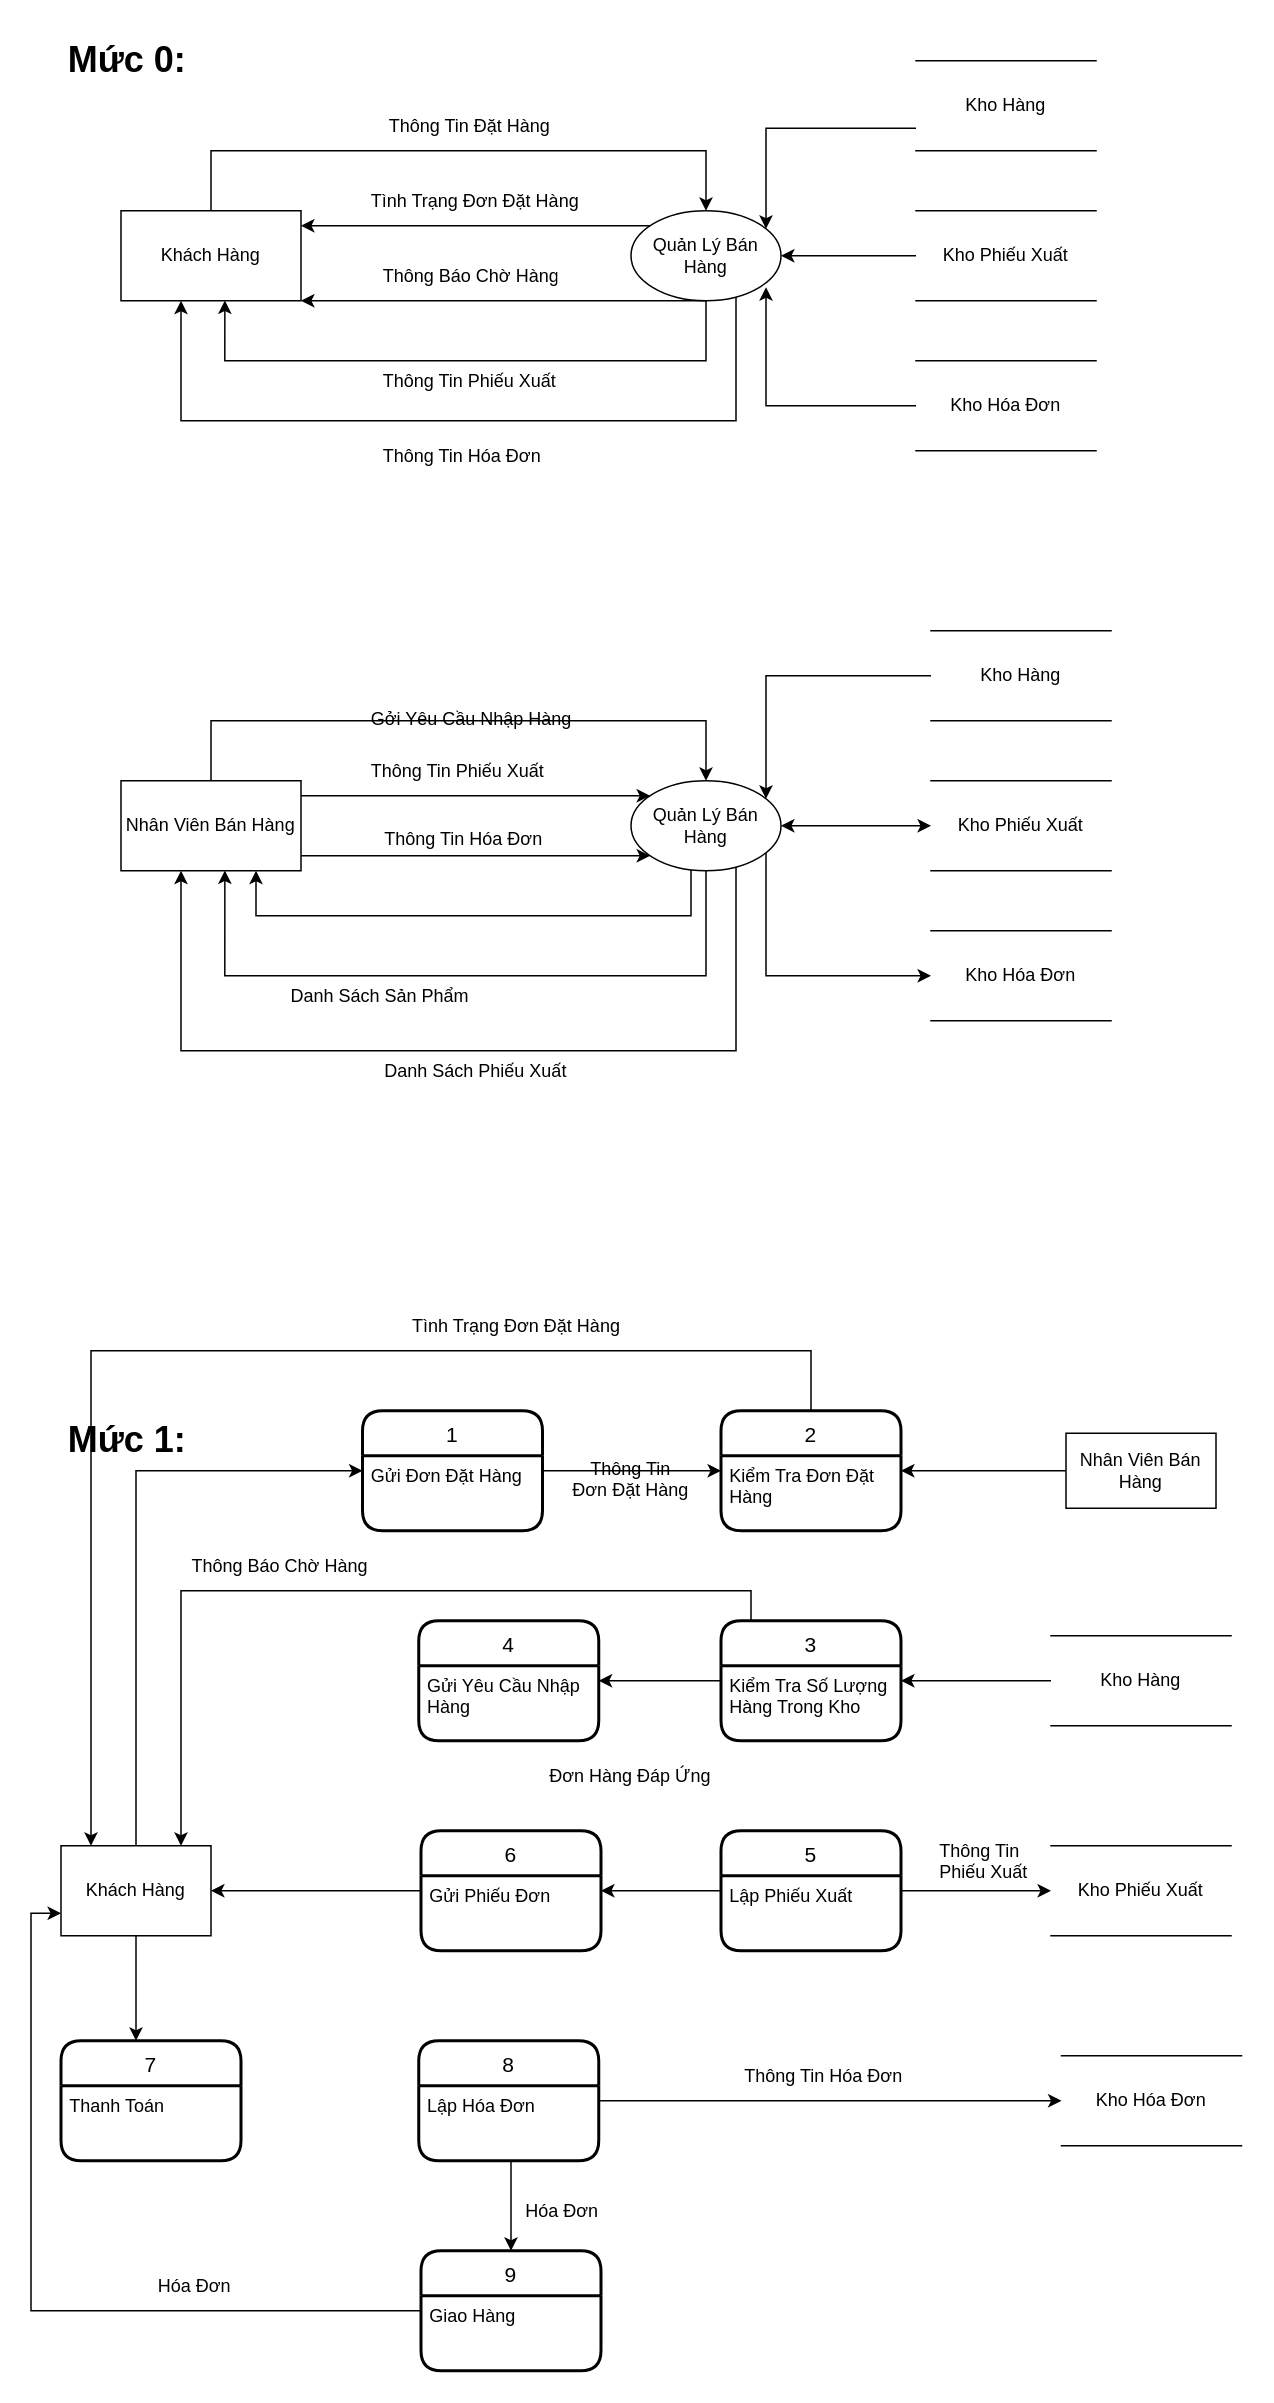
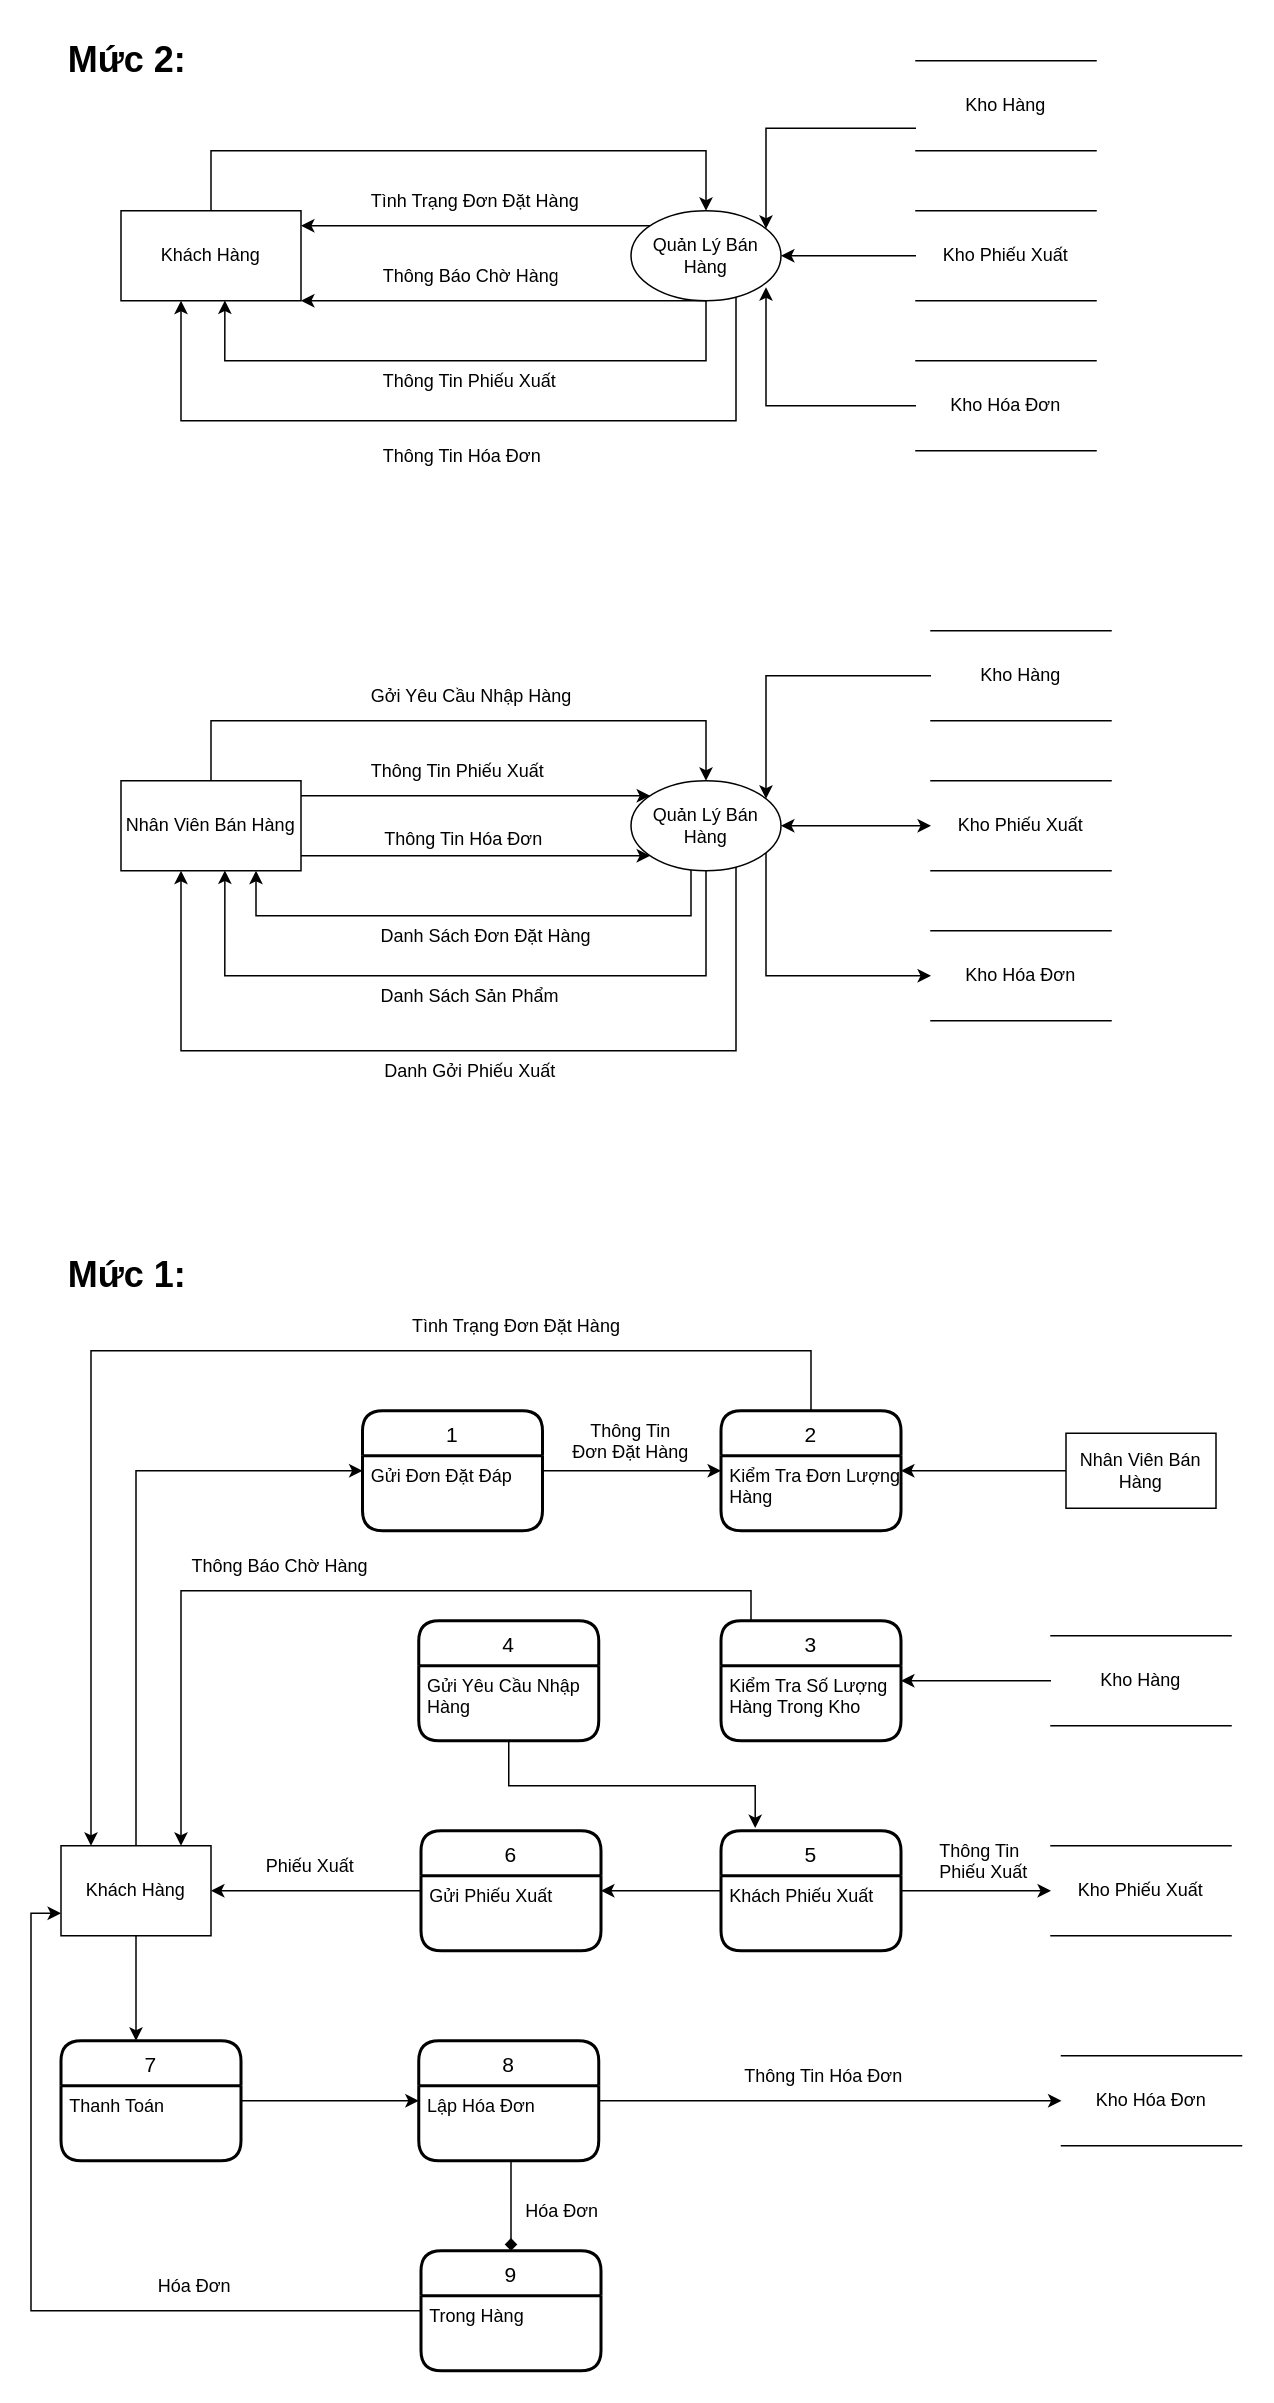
node "Mức 0:": label "Mức 0:" -> "Mức 2:"
node "Thông Tin Đặt Hàng": removed
node "Gởi Yêu Cầu Nhập Hàng": moved (474, 713) -> (474, 691)
node "Danh Sách Đơn Đặt Hàng": added
node "Danh Sách Sản Phẩm": moved (380, 991) -> (470, 991)
node "Danh Sách Phiếu Xuất": label "Danh Sách Phiếu Xuất" -> "Danh Gởi Phiếu Xuất"
node "Mức 1:": moved (203, 1433) -> (203, 1268)
node "Gửi Đơn Đặt Hàng": label "Gửi Đơn Đặt Hàng" -> "Gửi Đơn Đặt Đáp"
node "Kiểm Tra Đơn Đặt Hàng": label "Kiểm Tra Đơn Đặt Hàng" -> "Kiểm Tra Đơn Lượng Hàng"
node "Thông Tin Đơn Đặt Hàng": moved (631, 1478) -> (631, 1441)
edge "Kiểm Tra Số Lượng Hàng Trong Kho" -> "Gửi Yêu Cầu Nhập Hàng": removed
node "Đơn Hàng Đáp Ứng": removed
edge "Gửi Yêu Cầu Nhập Hàng" -> "5": added
node "Phiếu Xuất": added
node "Gửi Phiếu Đơn": label "Gửi Phiếu Đơn" -> "Gửi Phiếu Xuất"
node "Lập Phiếu Xuất": label "Lập Phiếu Xuất" -> "Khách Phiếu Xuất"
edge "Thanh Toán" -> "Lập Hóa Đơn": added
edge "Lập Hóa Đơn" -> "9": arrowhead classic -> diamond
node "Giao Hàng": label "Giao Hàng" -> "Trong Hàng"
